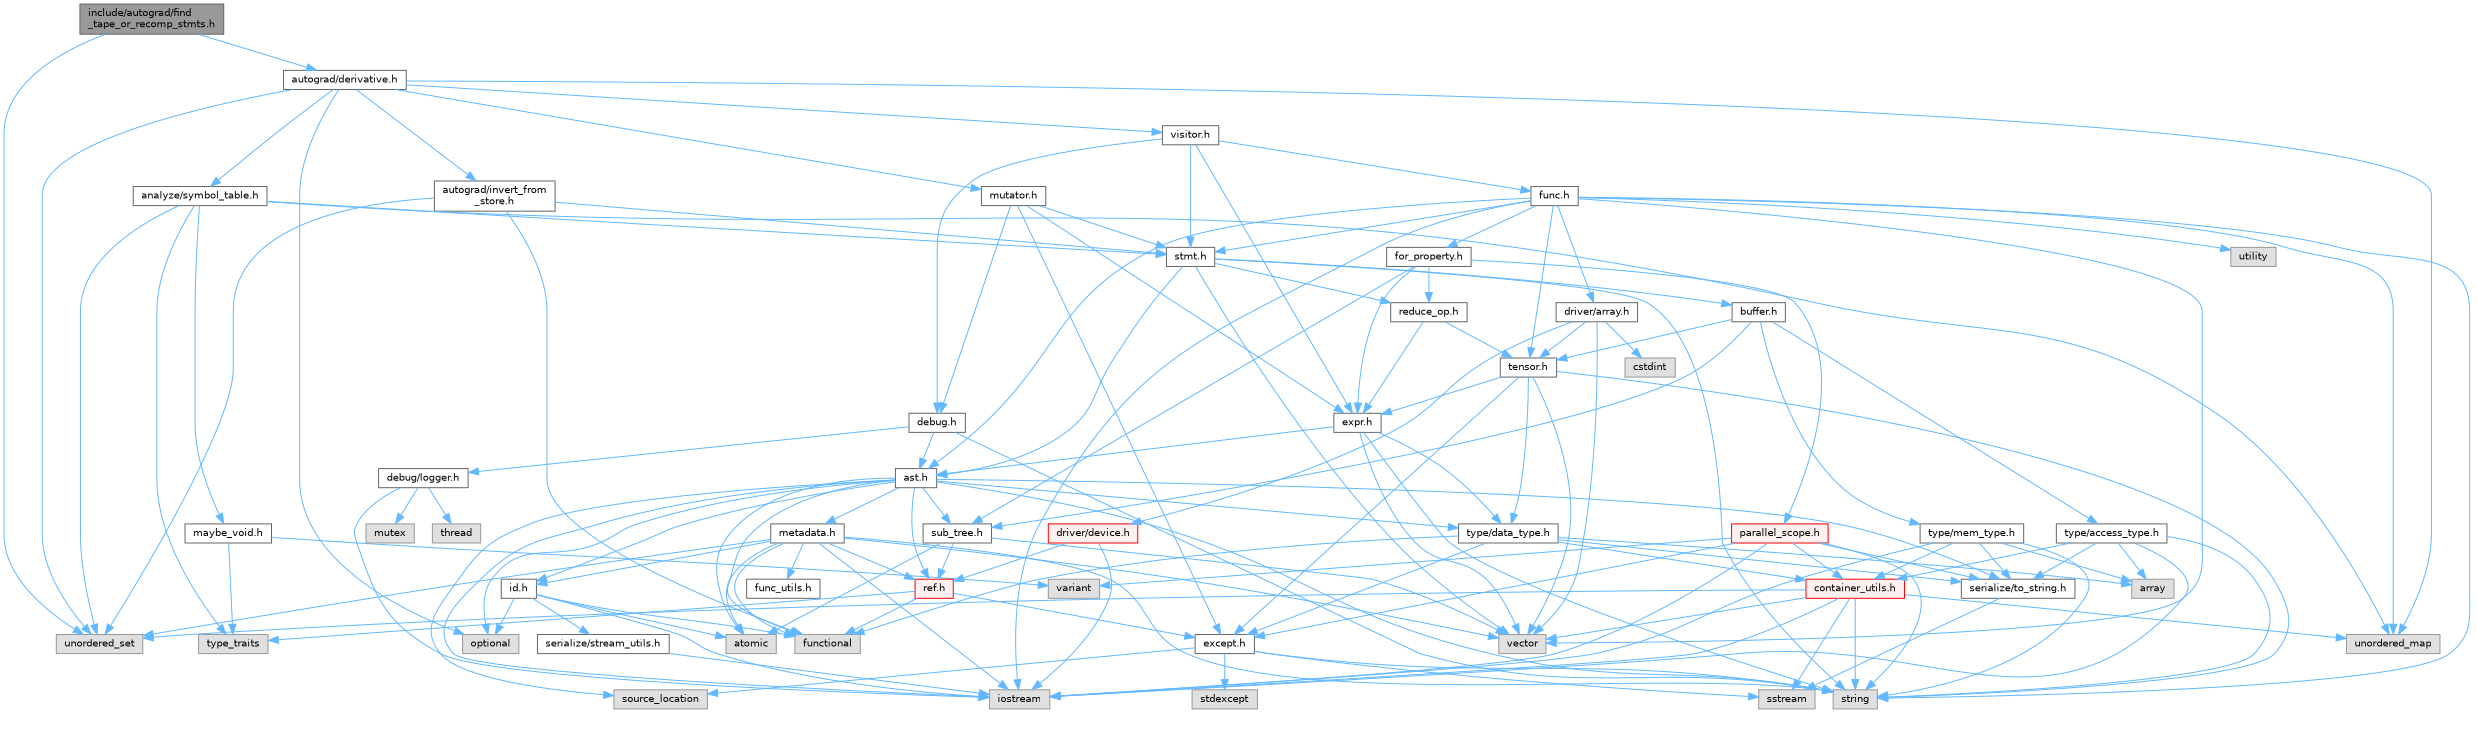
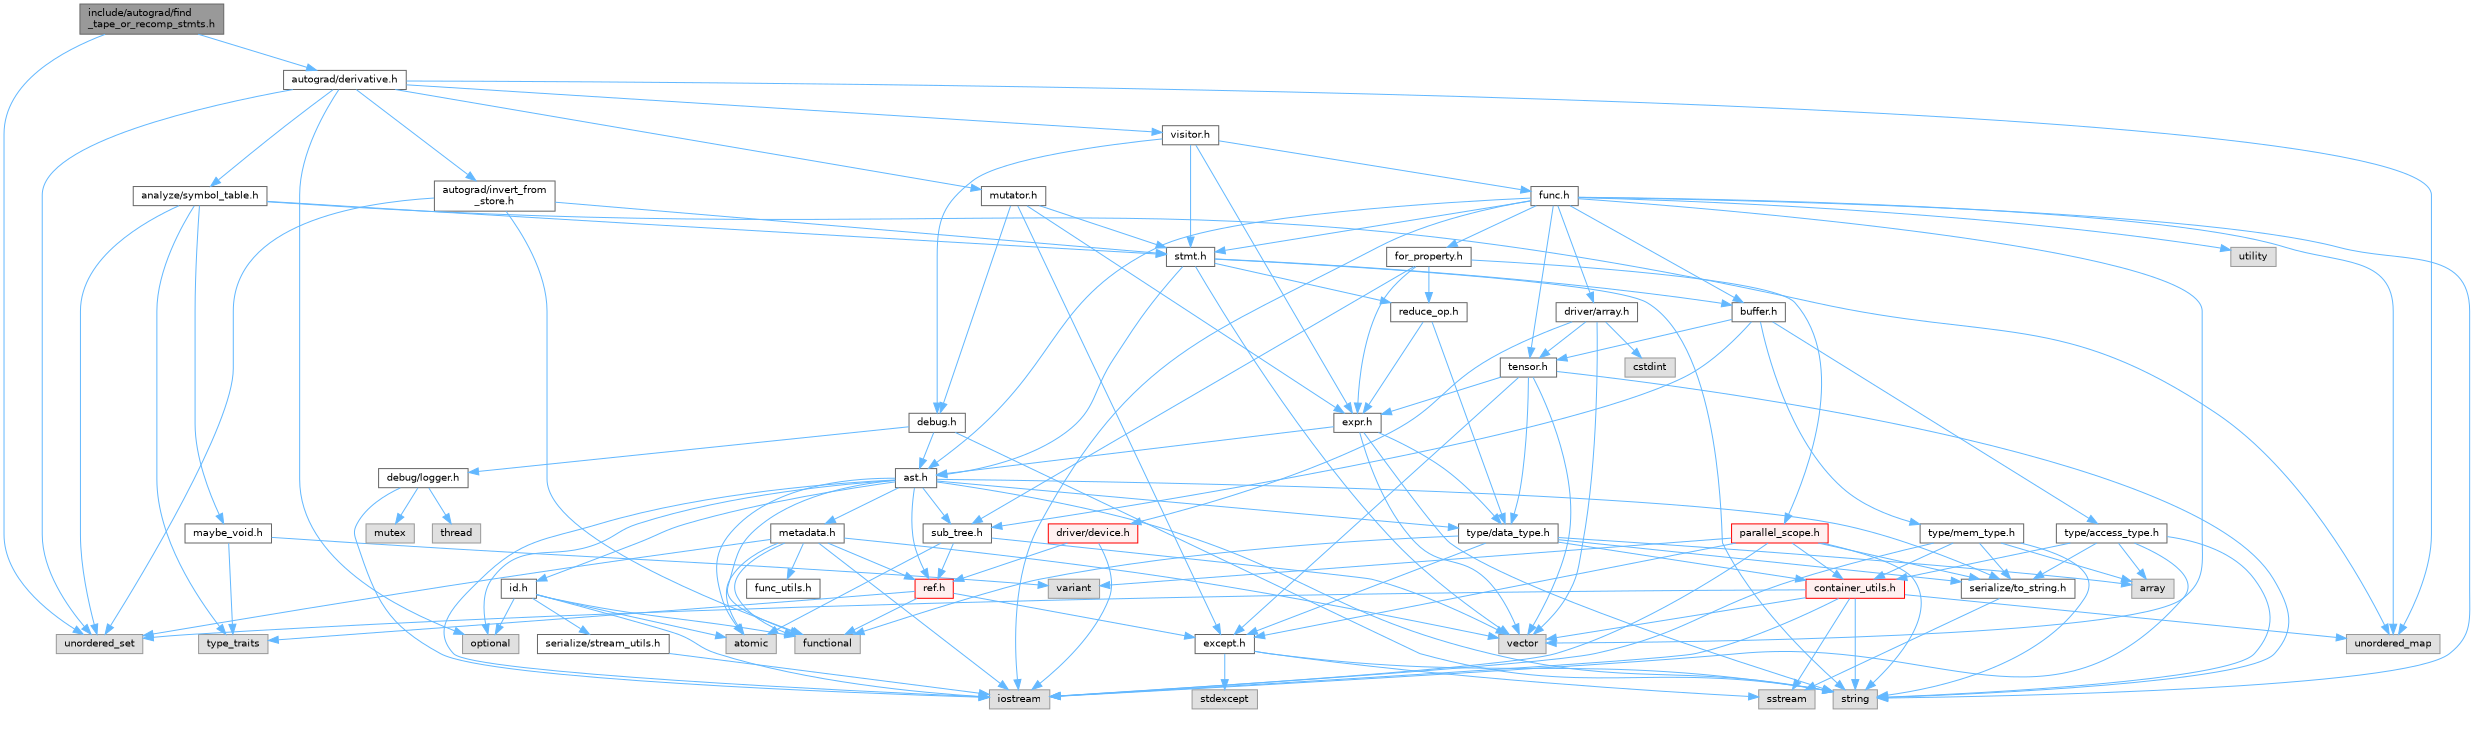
edge "func.h" -> "buffer.h": added
edge "reduce_op.h" -> "tensor.h": now "reduce_op.h" -> "type/data_type.h"
edge "metadata.h" -> "id.h": removed
edge "metadata.h" -> "string": removed
node "source_location": removed
